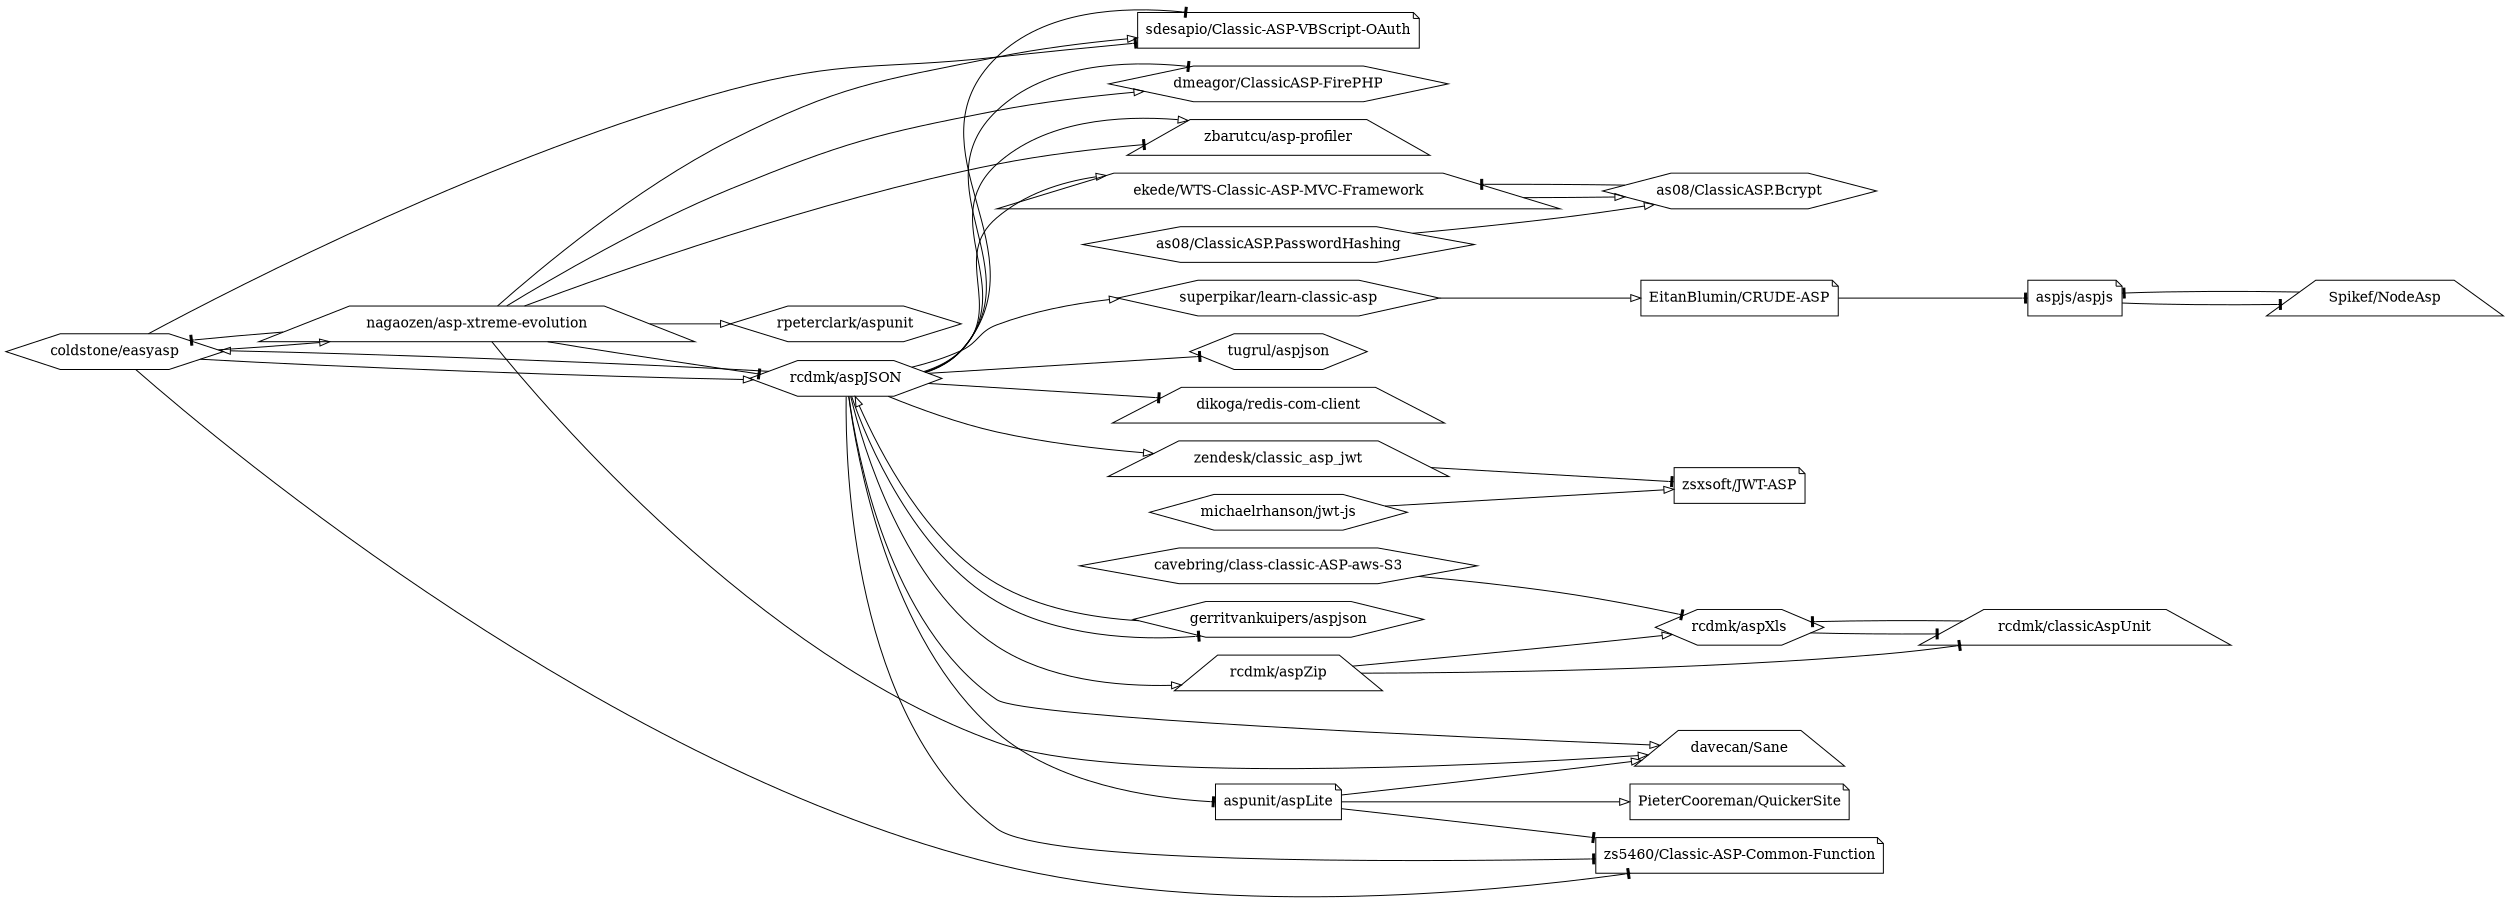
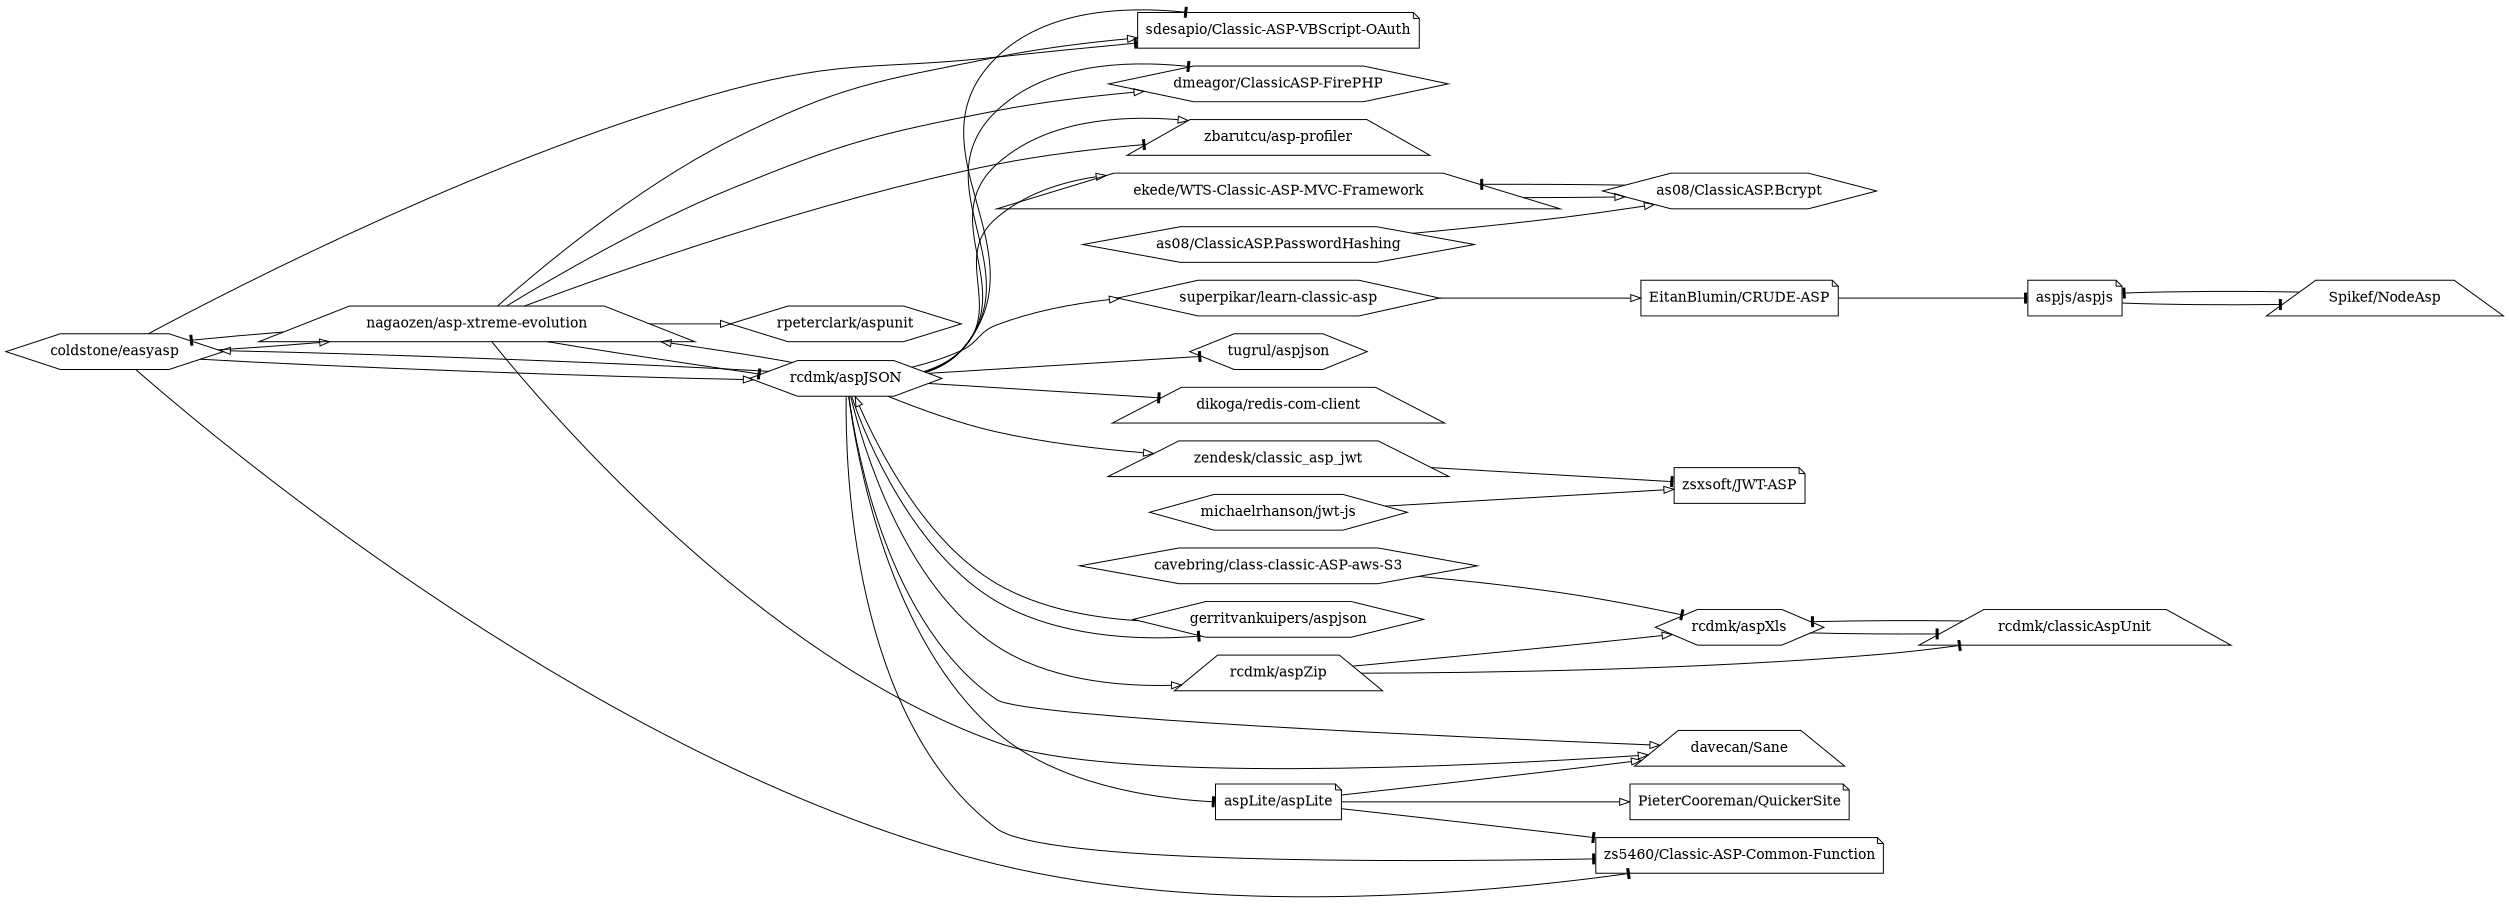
edge "rcdmk/aspJSON" -> "nagaozen/asp-xtreme-evolution": added
node "aspunit/aspLite": label "aspunit/aspLite" -> "aspLite/aspLite"
